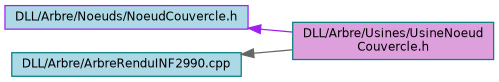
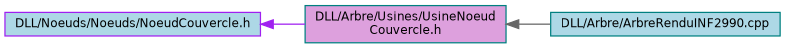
node "DLL/Arbre/Noeuds/NoeudCouvercle.h": label "DLL/Arbre/Noeuds/NoeudCouvercle.h" -> "DLL/Noeuds/Noeuds/NoeudCouvercle.h"
edge "DLL/Arbre/Usines/UsineNoeud Couvercle.h" -> "DLL/Arbre/ArbreRenduINF2990.cpp": reversed
